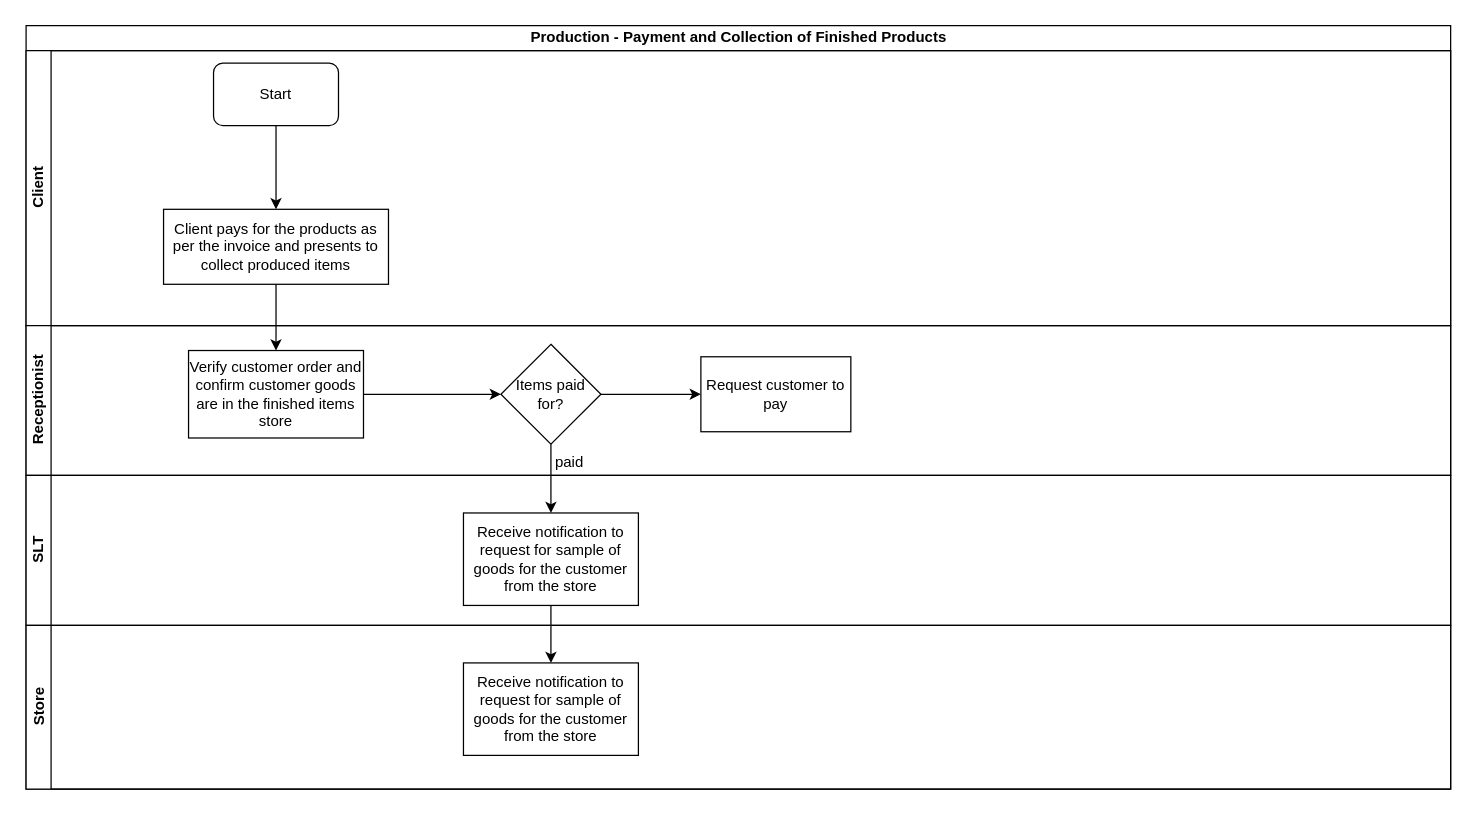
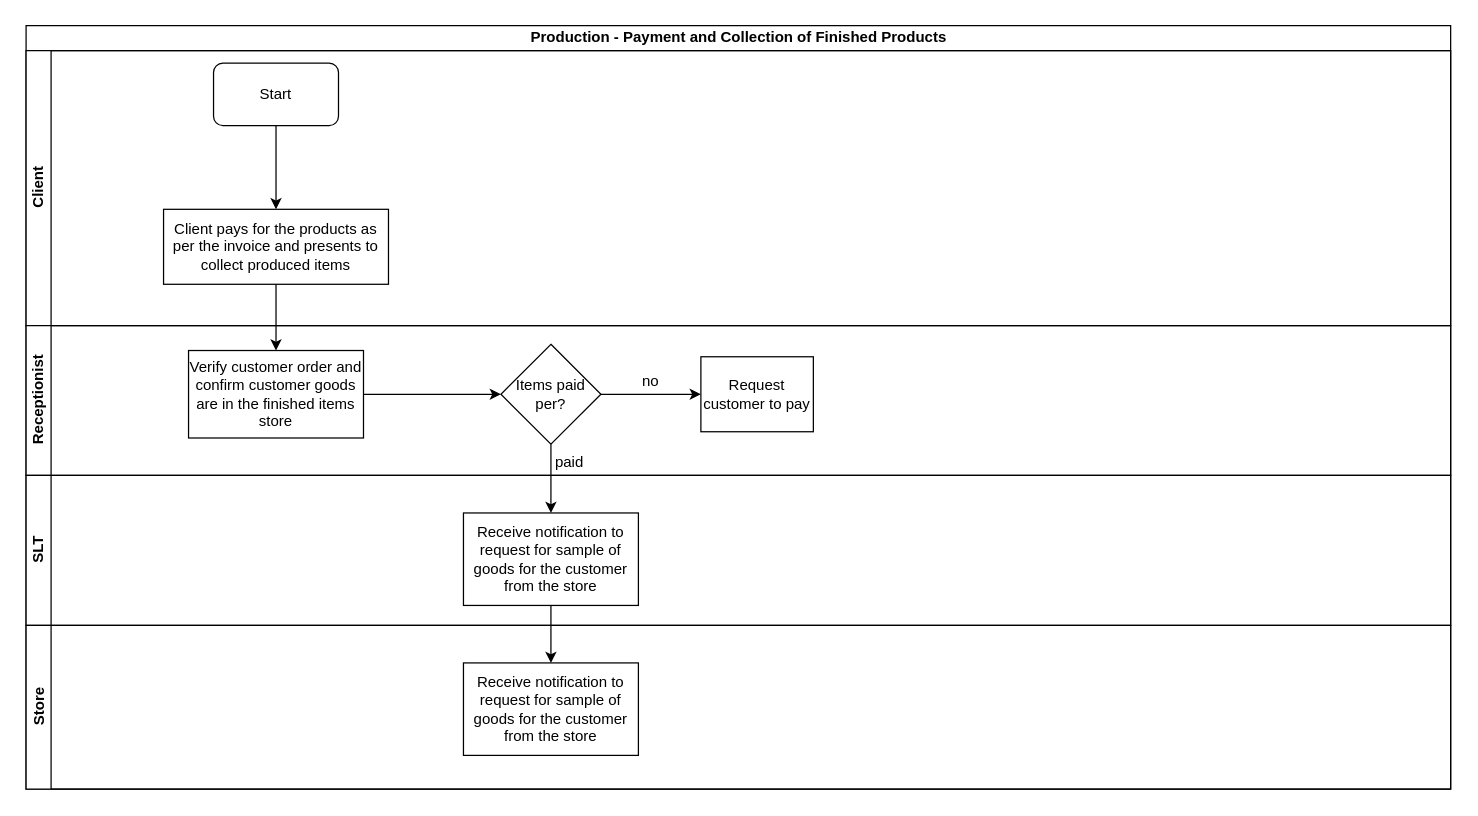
node "no": added
node "Items paid for?": label "Items paid for?" -> "Items paid per?"
node "Request customer to pay": size 150x75 -> 113x75
